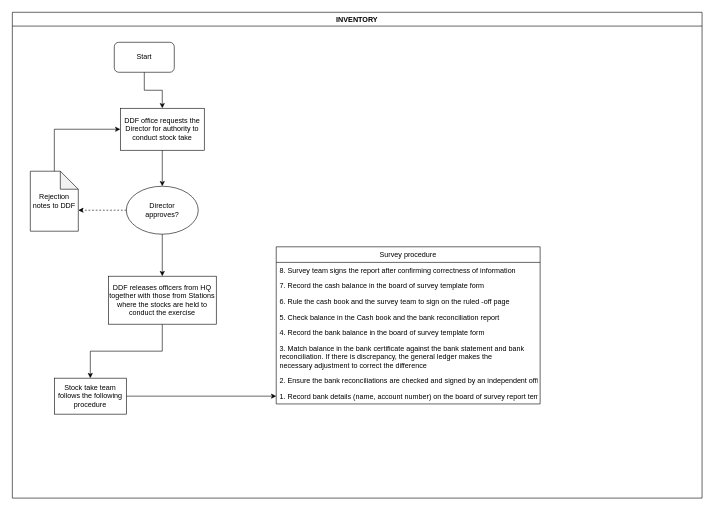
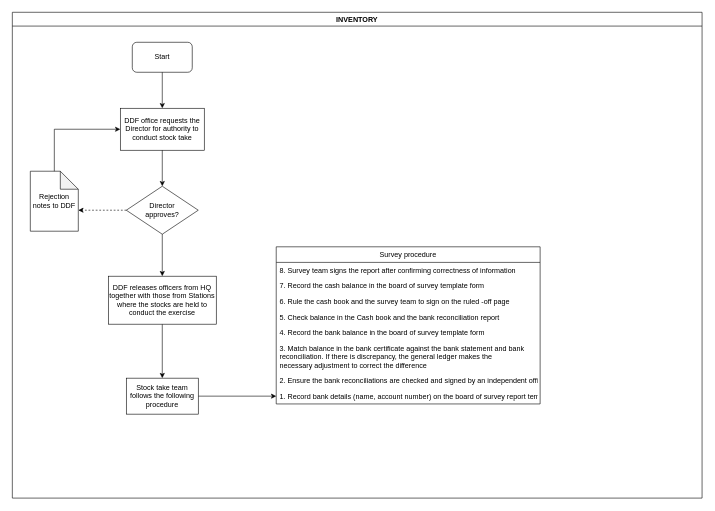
node "Start": moved (144, 57) -> (162, 57)
node "Director approves?": shape ellipse -> diamond
node "Stock take team follows the following procedure": moved (90, 396) -> (162, 396)
